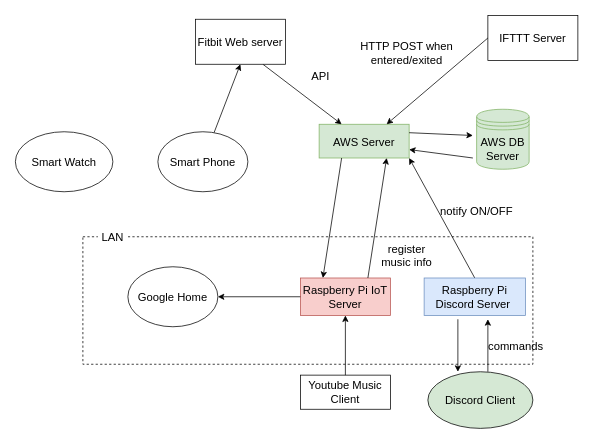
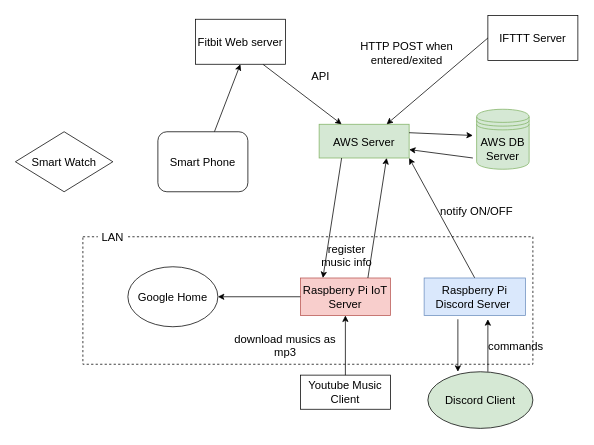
node "Smart Watch": shape ellipse -> diamond
node "Smart Phone": shape ellipse -> rounded rectangle
node "register music info": moved (407, 255) -> (347, 255)
node "download musics as mp3": added
